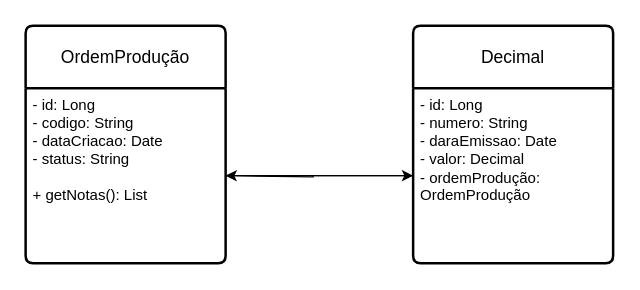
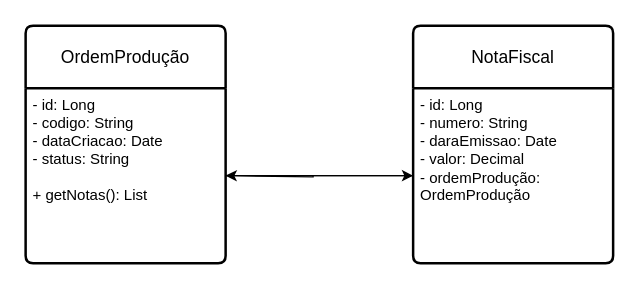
node "Decimal": label "Decimal" -> "NotaFiscal"
